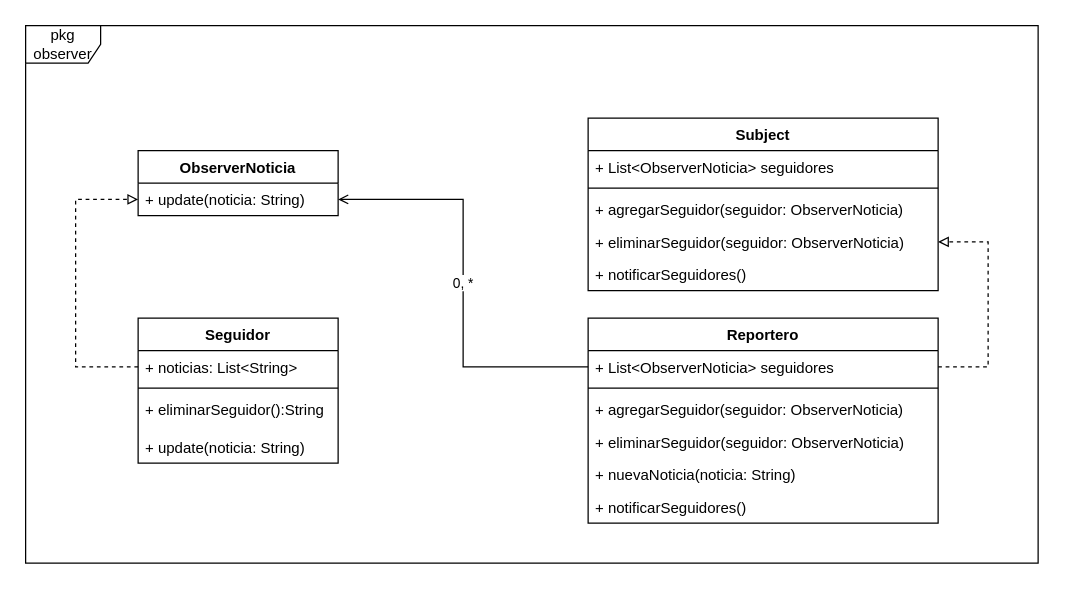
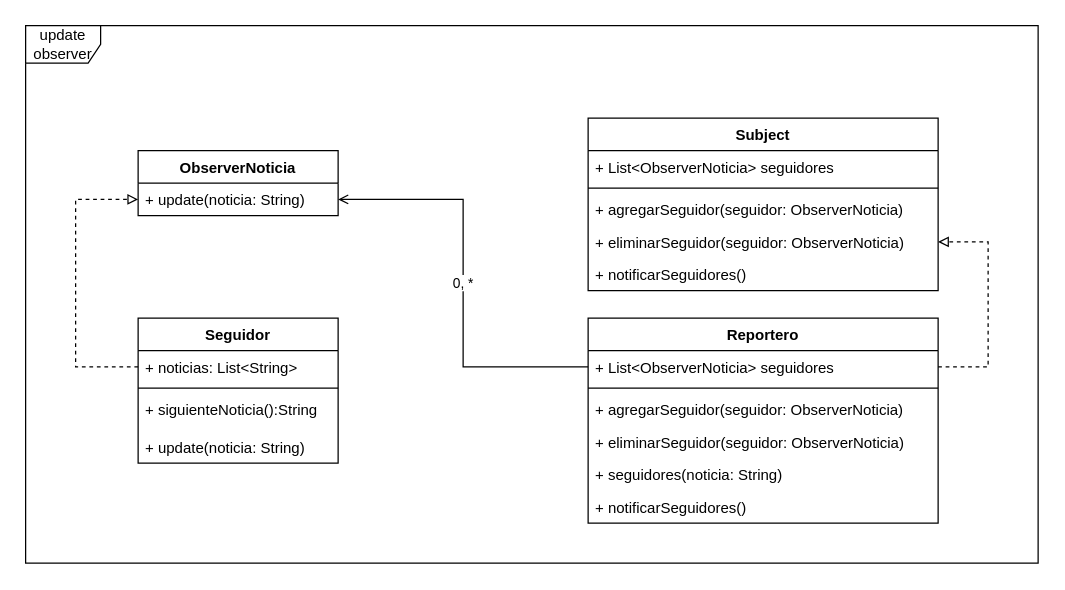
node "pkg observer": label "pkg observer" -> "update observer"
node "+ eliminarSeguidor():String": label "+ eliminarSeguidor():String" -> "+ siguienteNoticia():String"
node "+ nuevaNoticia(noticia: String)": label "+ nuevaNoticia(noticia: String)" -> "+ seguidores(noticia: String)"
